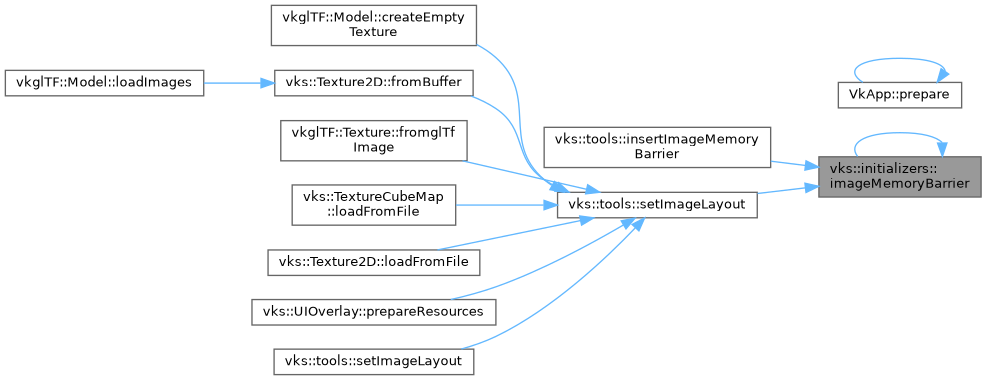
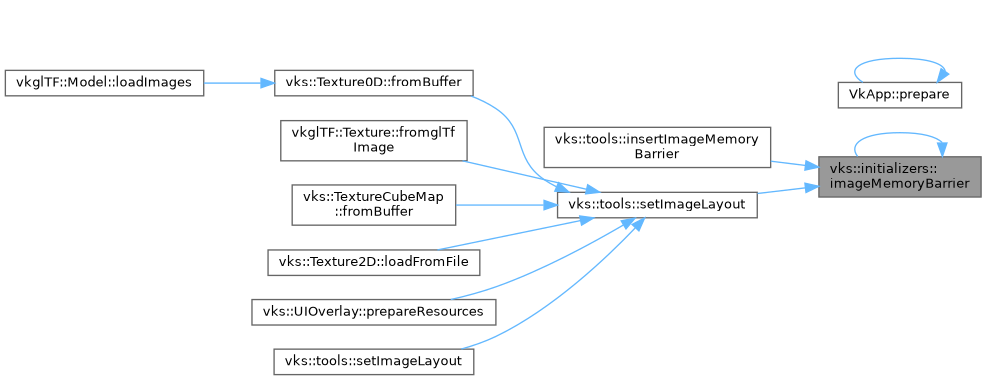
node "vkglTF::Model::createEmpty Texture": removed
node "vks::Texture2D::fromBuffer": label "vks::Texture2D::fromBuffer" -> "vks::Texture0D::fromBuffer"
node "vks::TextureCubeMap ::loadFromFile": label "vks::TextureCubeMap ::loadFromFile" -> "vks::TextureCubeMap ::fromBuffer"
